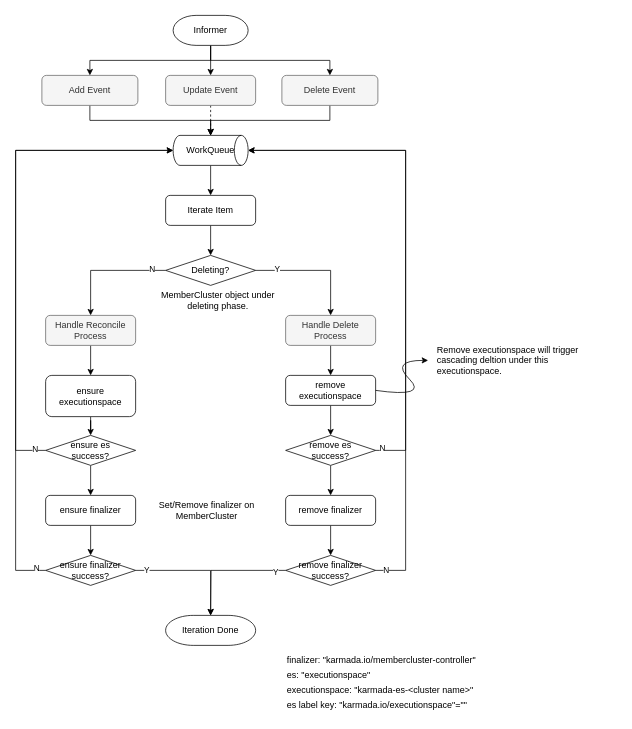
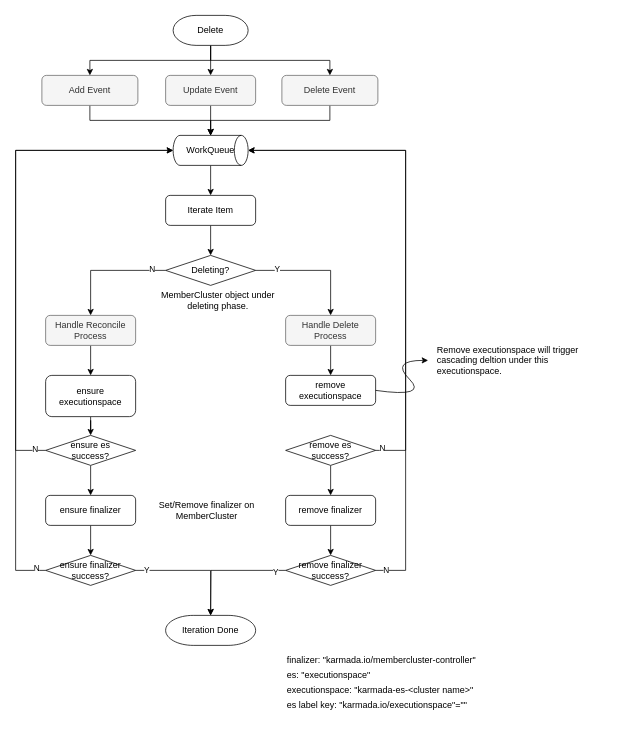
node "Informer": label "Informer" -> "Delete"
edge "Update Event" -> "WorkQueue": style dashed -> solid
edge "remove executionspace" -> "remove es success?": removed
